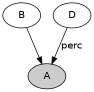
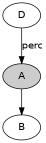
edge "B" -> "A": reversed
